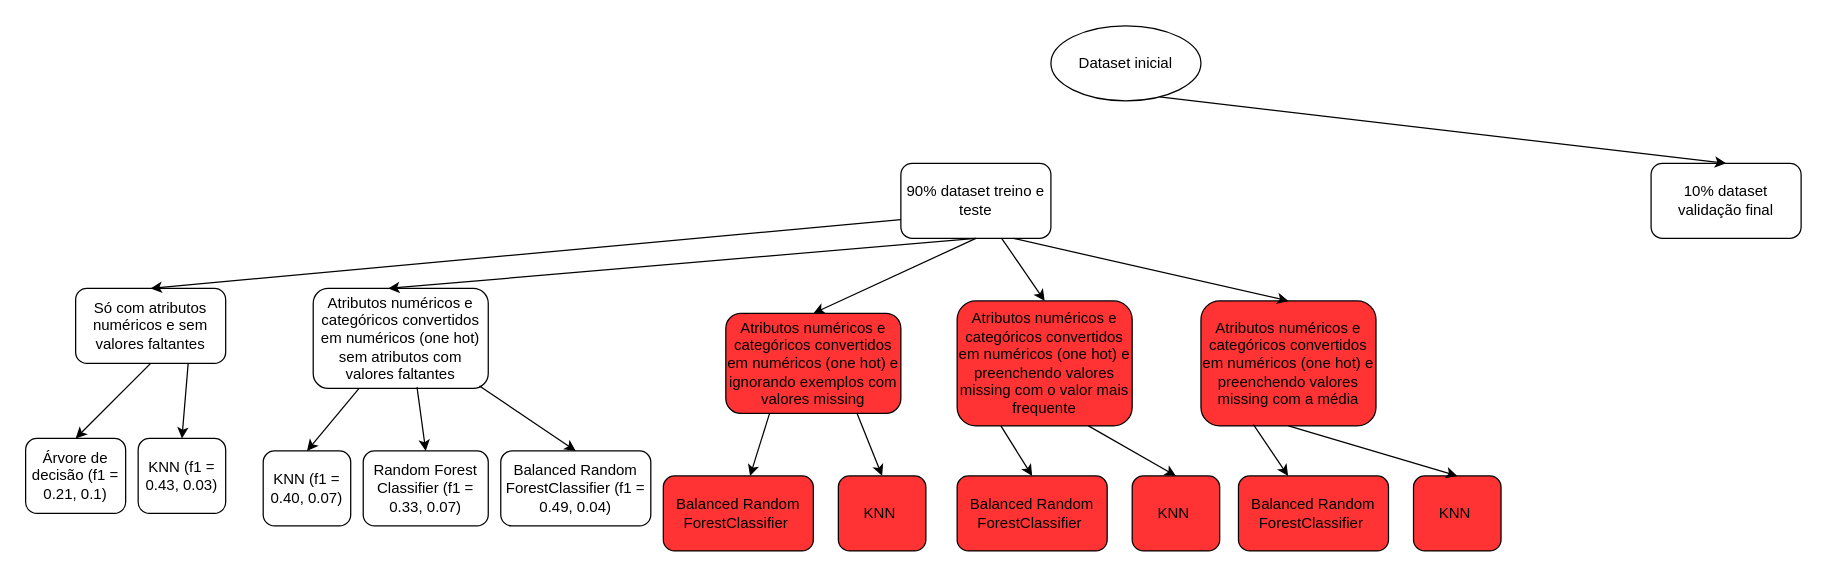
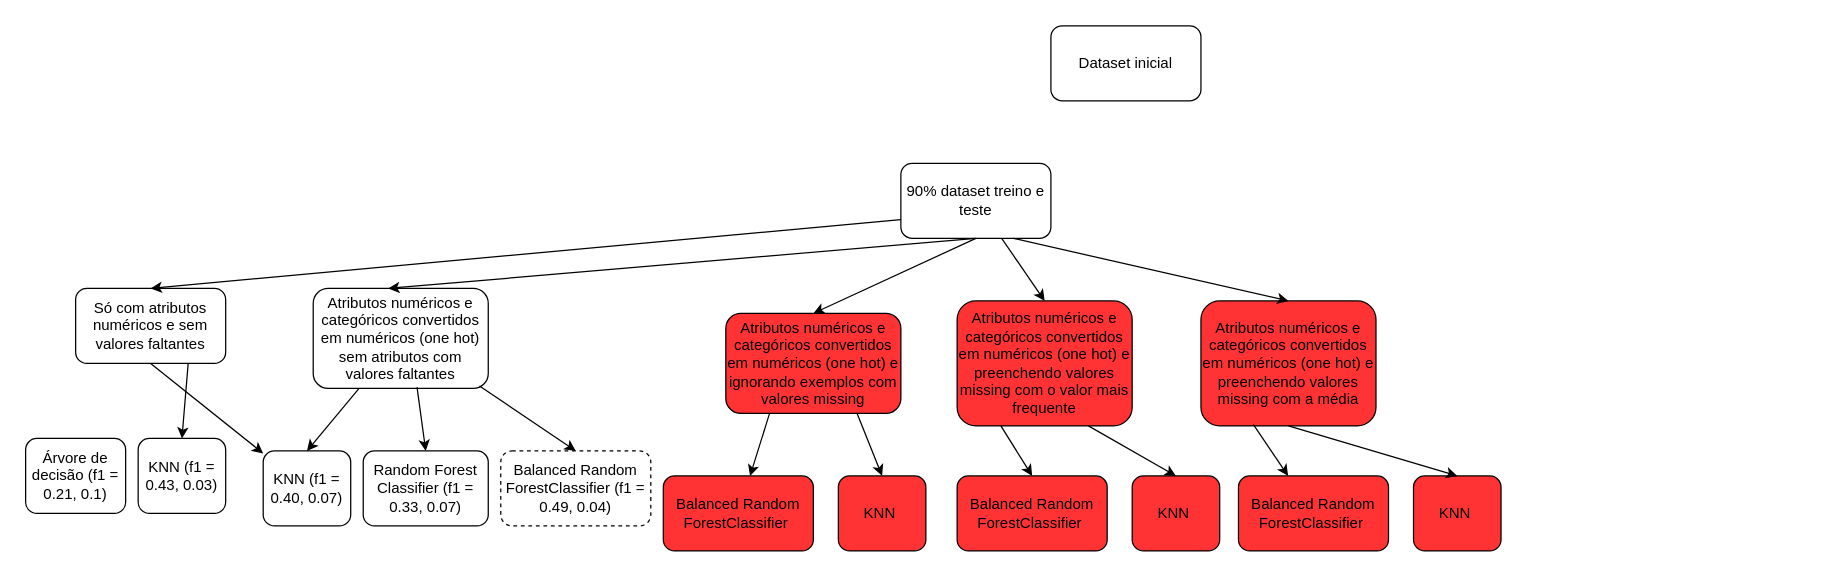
node "Dataset inicial": shape ellipse -> rounded rectangle
edge "Dataset inicial" -> "10% dataset validação final": removed
node "10% dataset validação final": removed
edge "Só com atributos numéricos e sem valores faltantes" -> "Árvore de decisão (f1 = 0.21, 0.1)": now "Só com atributos numéricos e sem valores faltantes" -> "KNN (f1 = 0.40, 0.07)"
node "Balanced Random ForestClassifier (f1 = 0.49, 0.04)": style solid -> dashed
